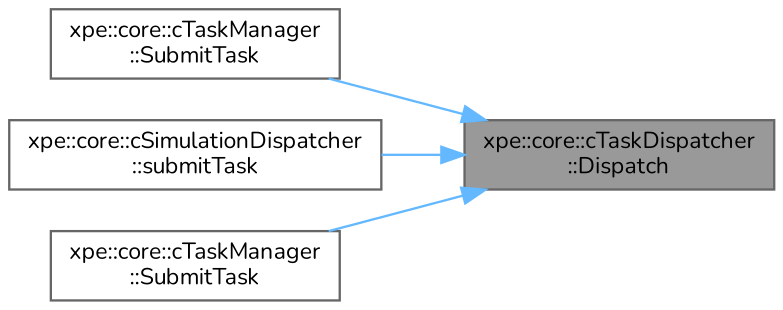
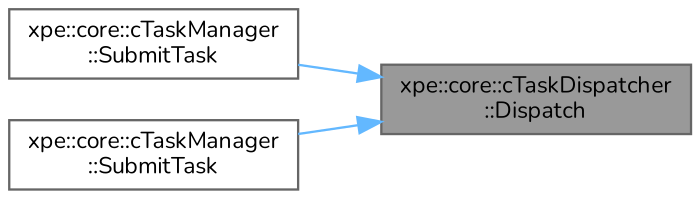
node "xpe::core::cSimulationDispatcher ::submitTask": removed
